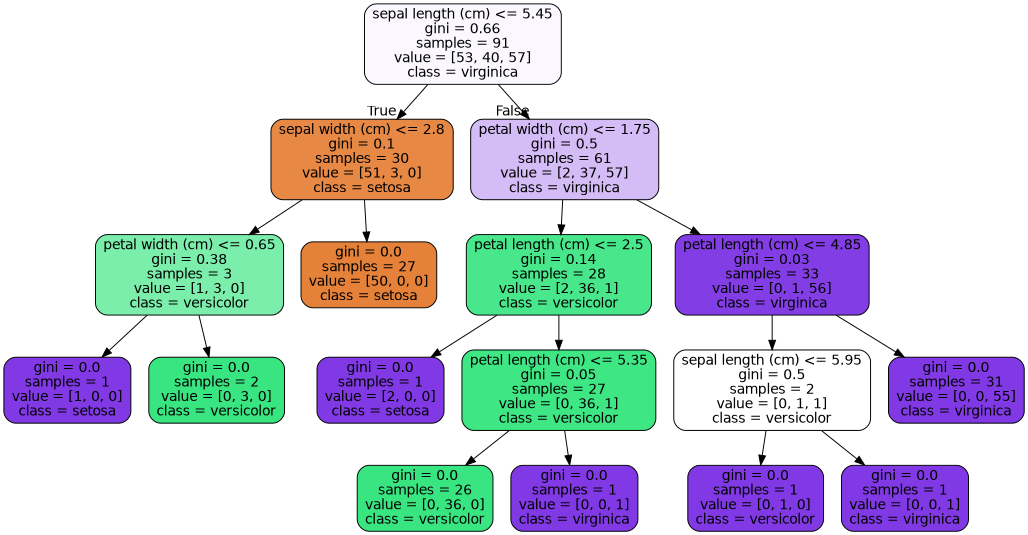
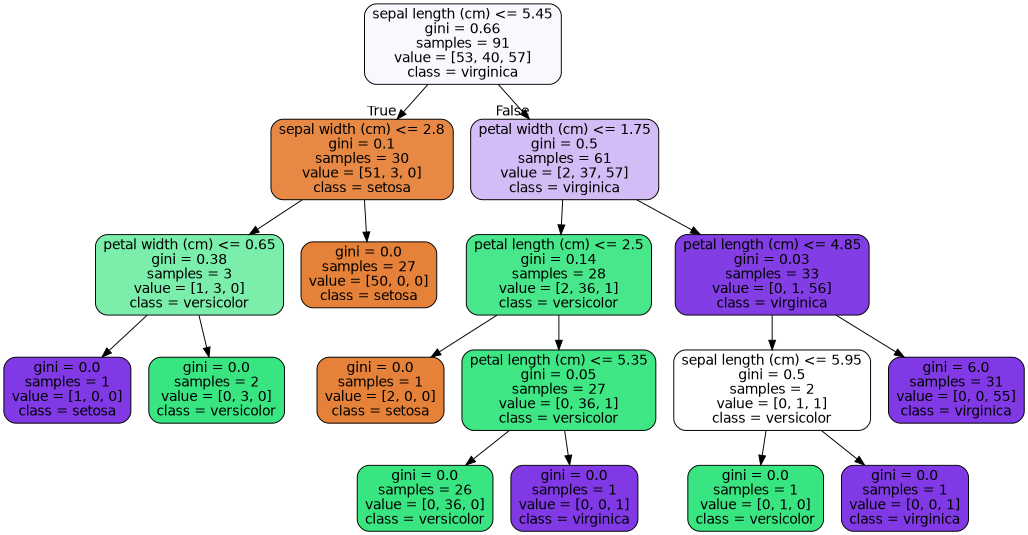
node "gini = 0.0 samples = 1 value = [2, 0, 0] class = setosa": fillcolor #8139e5 -> #e58139
node "gini = 0.0 samples = 31 value = [0, 0, 55] class = virginica": label "gini = 0.0 samples = 31 value = [0, 0, 55] class = virginica" -> "gini = 6.0 samples = 31 value = [0, 0, 55] class = virginica"
node "gini = 0.0 samples = 1 value = [0, 1, 0] class = versicolor": fillcolor #8139e5 -> #39e581
